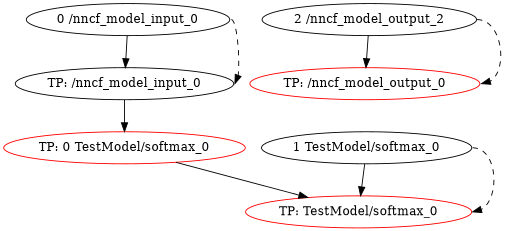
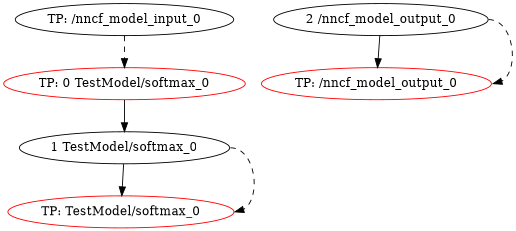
node "0 /nncf_model_input_0": removed
node "2 /nncf_model_output_2": label "2 /nncf_model_output_2" -> "2 /nncf_model_output_0"
edge "TP: /nncf_model_input_0" -> "TP: 0 TestModel/softmax_0": style solid -> dashed
edge "TP: 0 TestModel/softmax_0" -> "TP: TestModel/softmax_0": now "TP: 0 TestModel/softmax_0" -> "1 TestModel/softmax_0"
